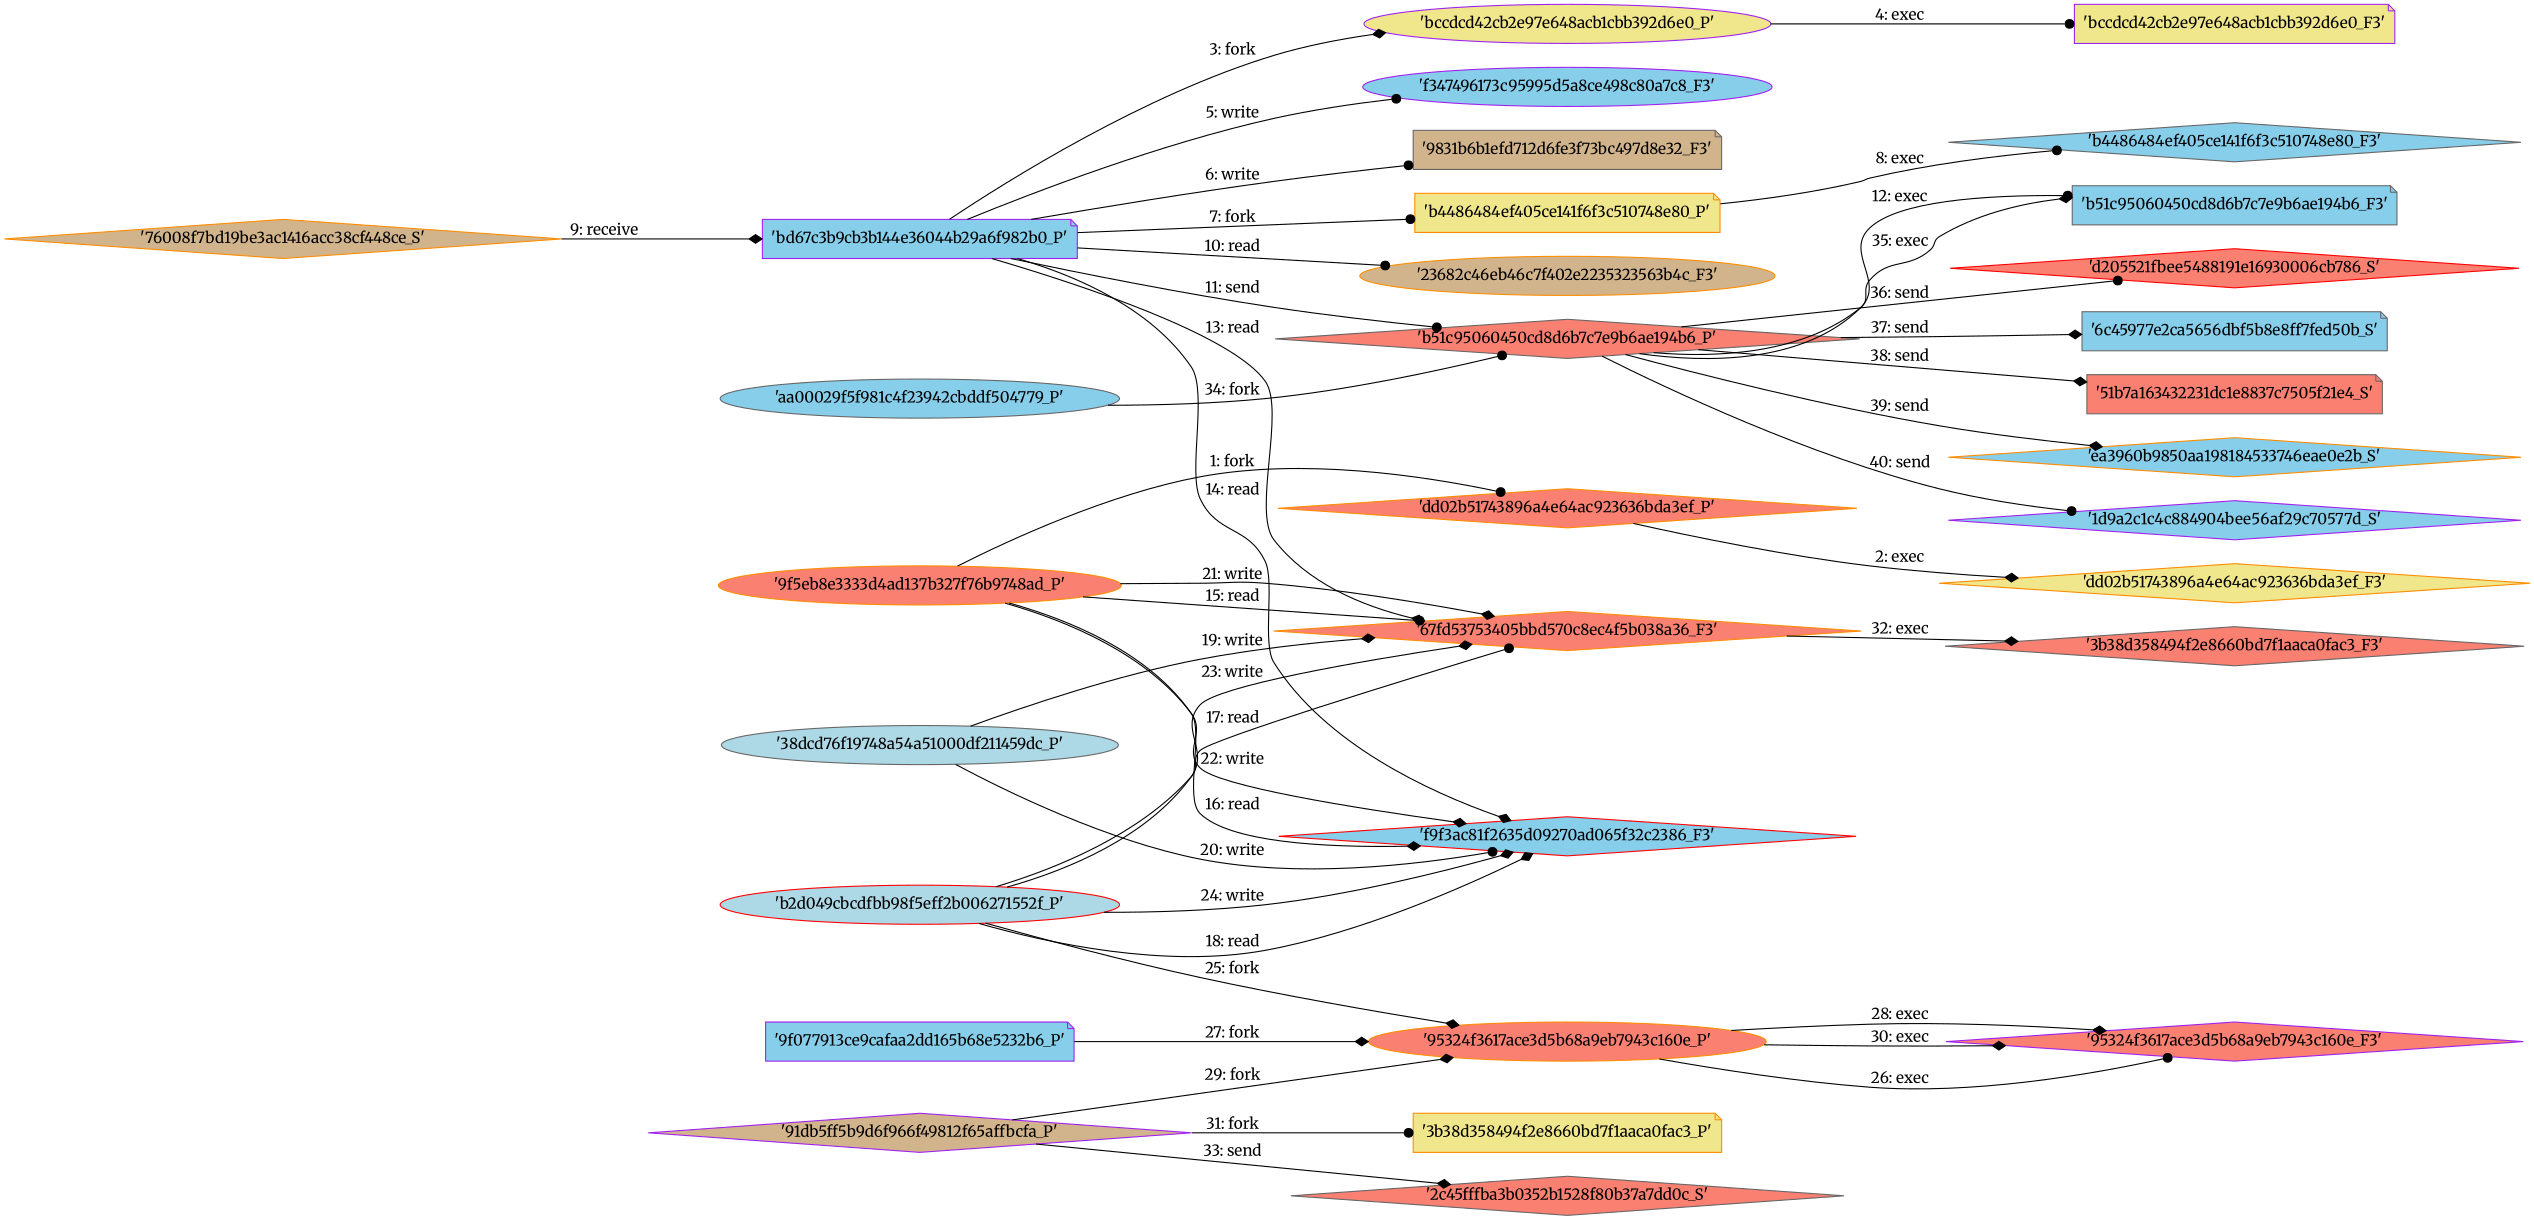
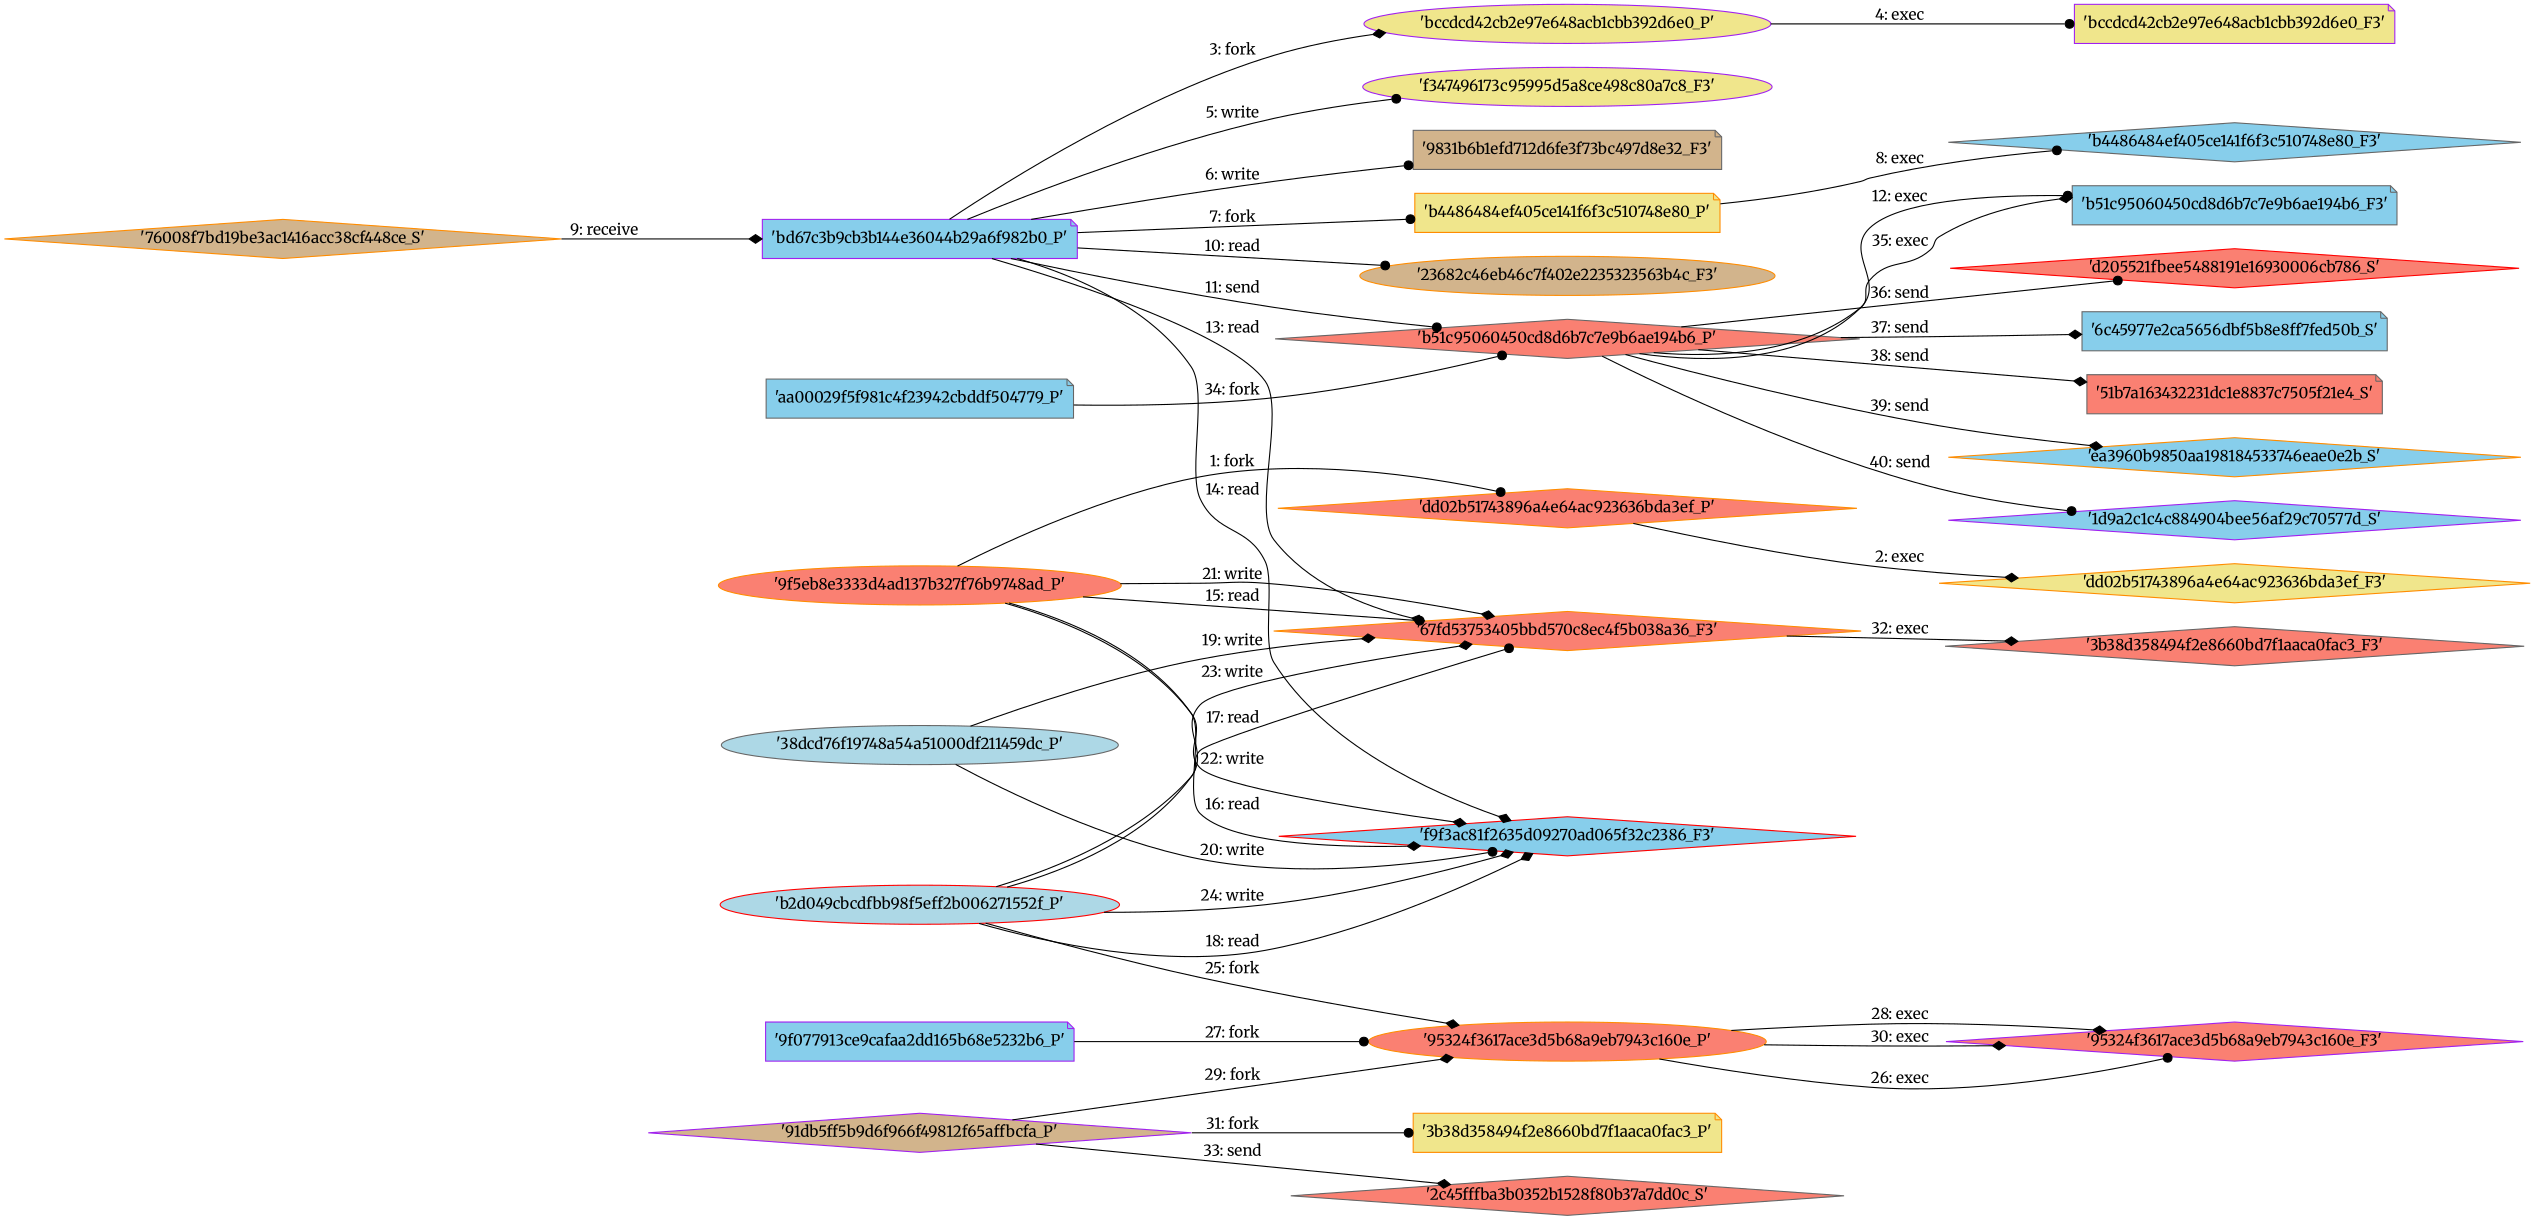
node "'f347496173c95995d5a8ce498c80a7c8_F3'": fillcolor skyblue -> khaki
node "'aa00029f5f981c4f23942cbddf504779_P'": shape ellipse -> note
edge "'9f077913ce9cafaa2dd165b68e5232b6_P'" -> "'95324f3617ace3d5b68a9eb7943c160e_P'": arrowhead diamond -> dot
